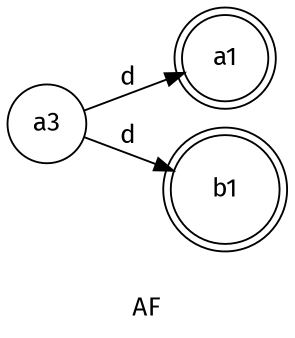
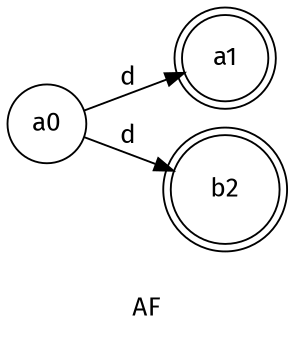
node "a3": label "a3" -> "a0"
node "b1": label "b1" -> "b2"
